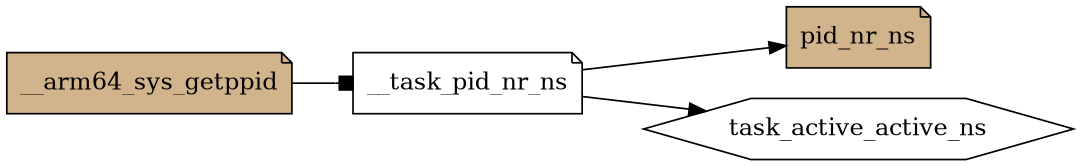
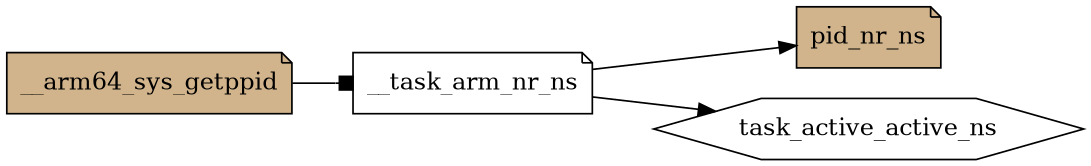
node "__task_pid_nr_ns": label "__task_pid_nr_ns" -> "__task_arm_nr_ns"
